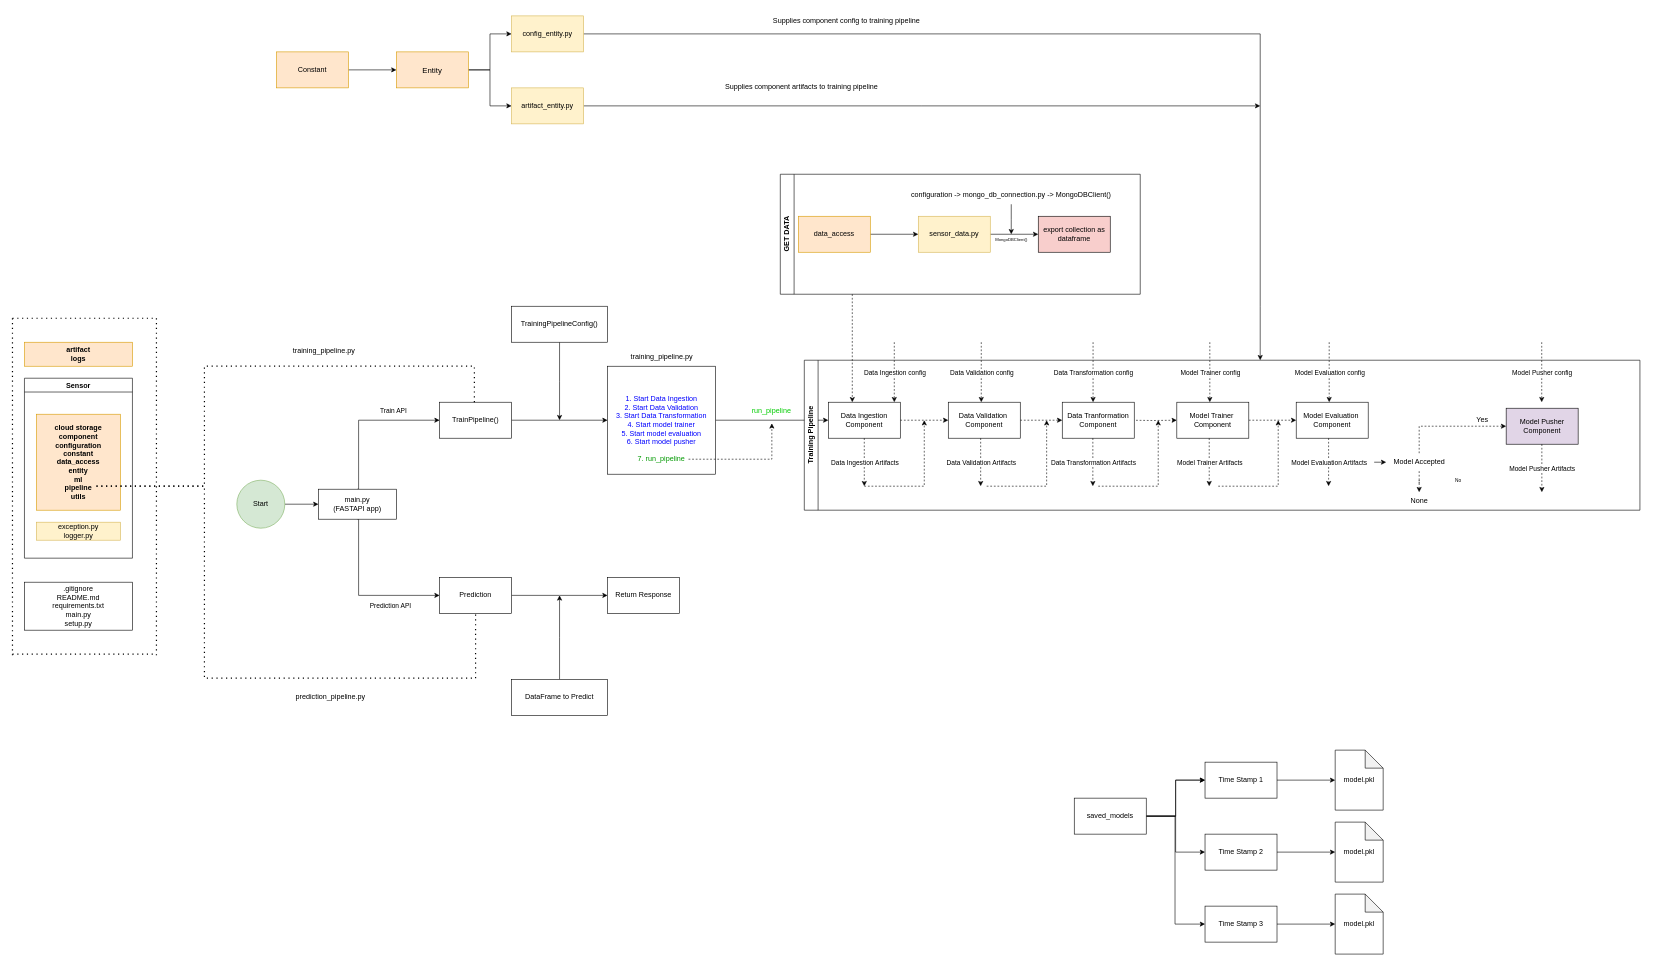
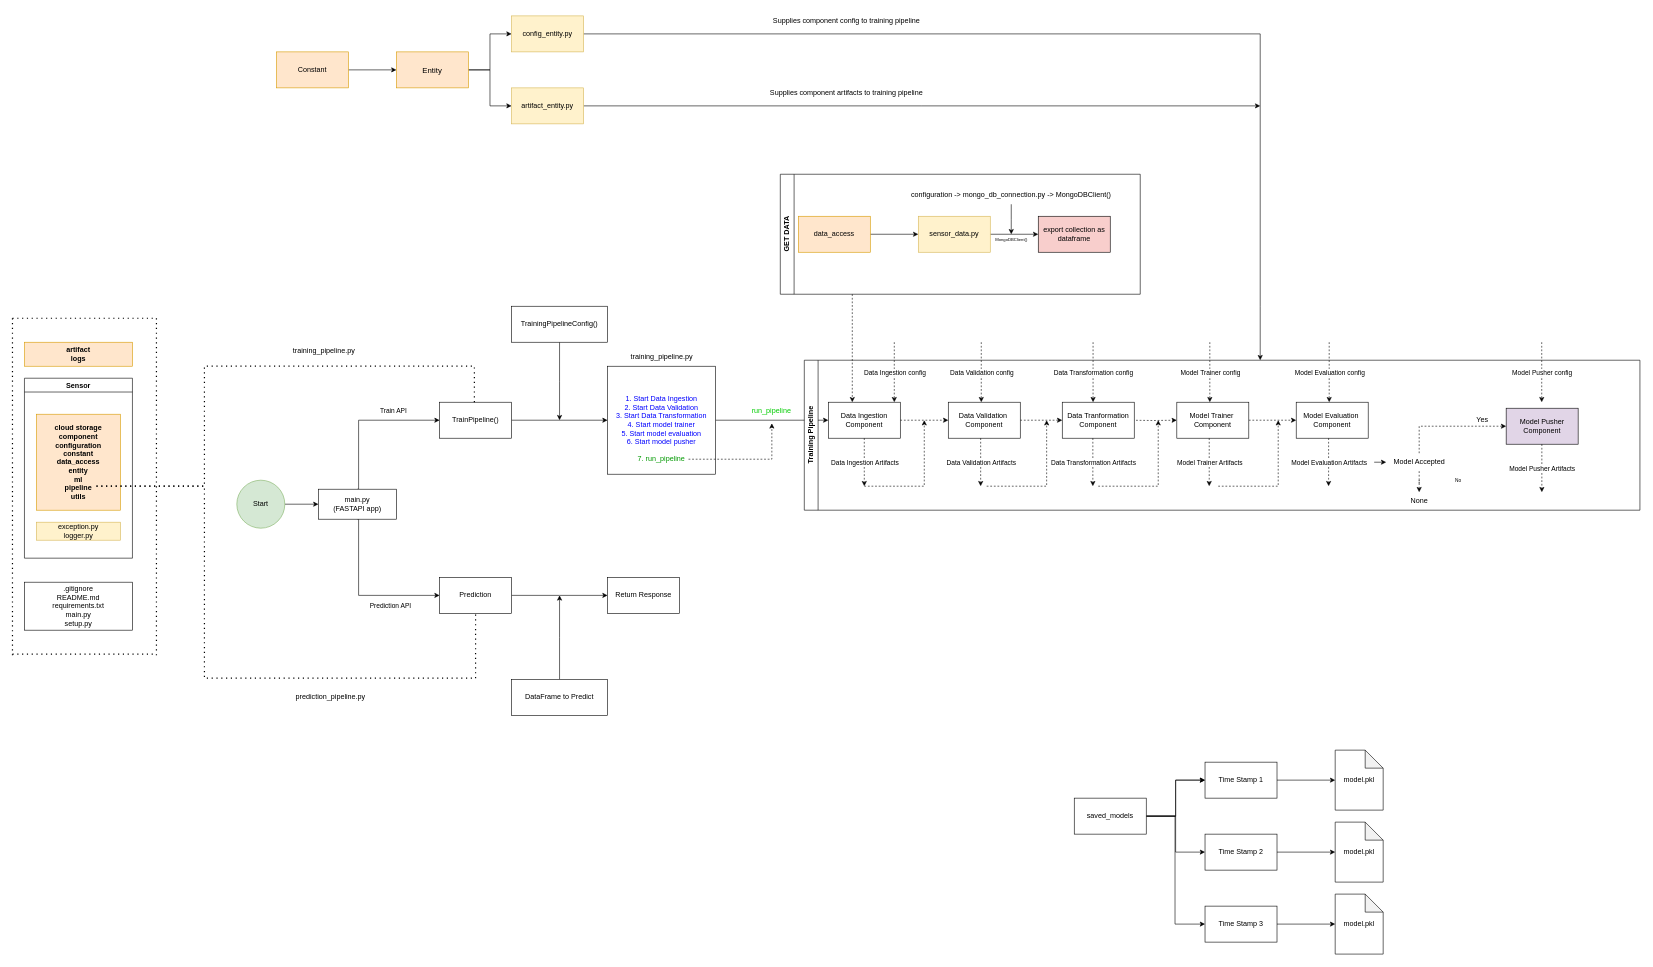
node "Supplies component artifacts to training pipeline": moved (801, 87) -> (846, 93)
